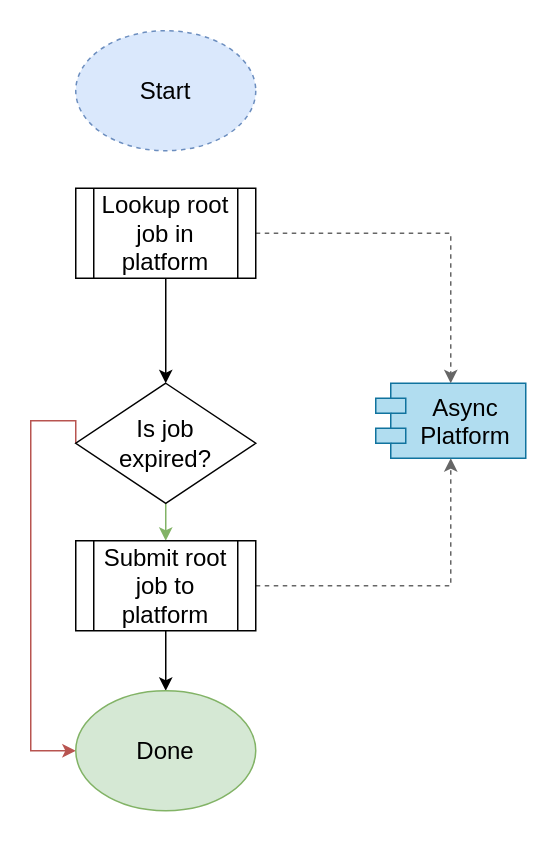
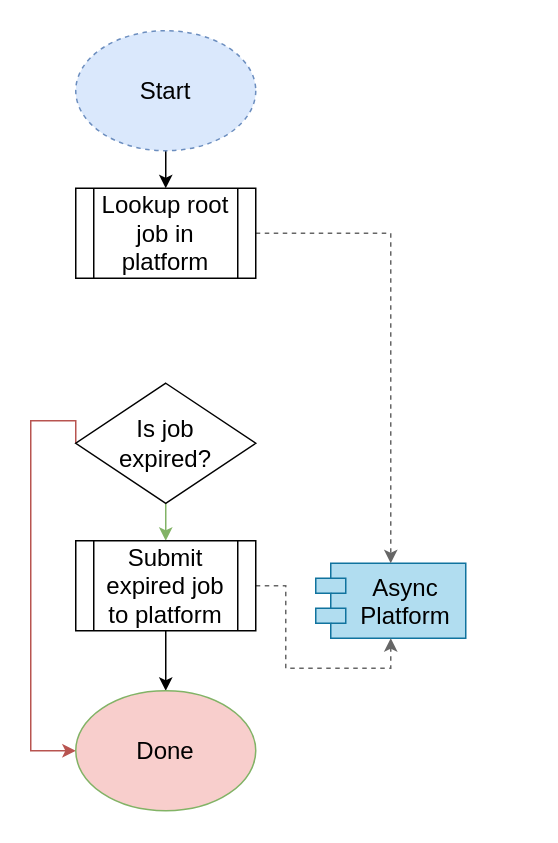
edge "Start" -> "Lookup root job in platform": added
edge "Lookup root job in platform" -> "Is job expired?": removed
node "Async Platform": moved (451, 421) -> (391, 601)
node "Submit root job to platform": label "Submit root job to platform" -> "Submit expired job to platform"
node "Done": fillcolor #d5e8d4 -> #f8cecc
